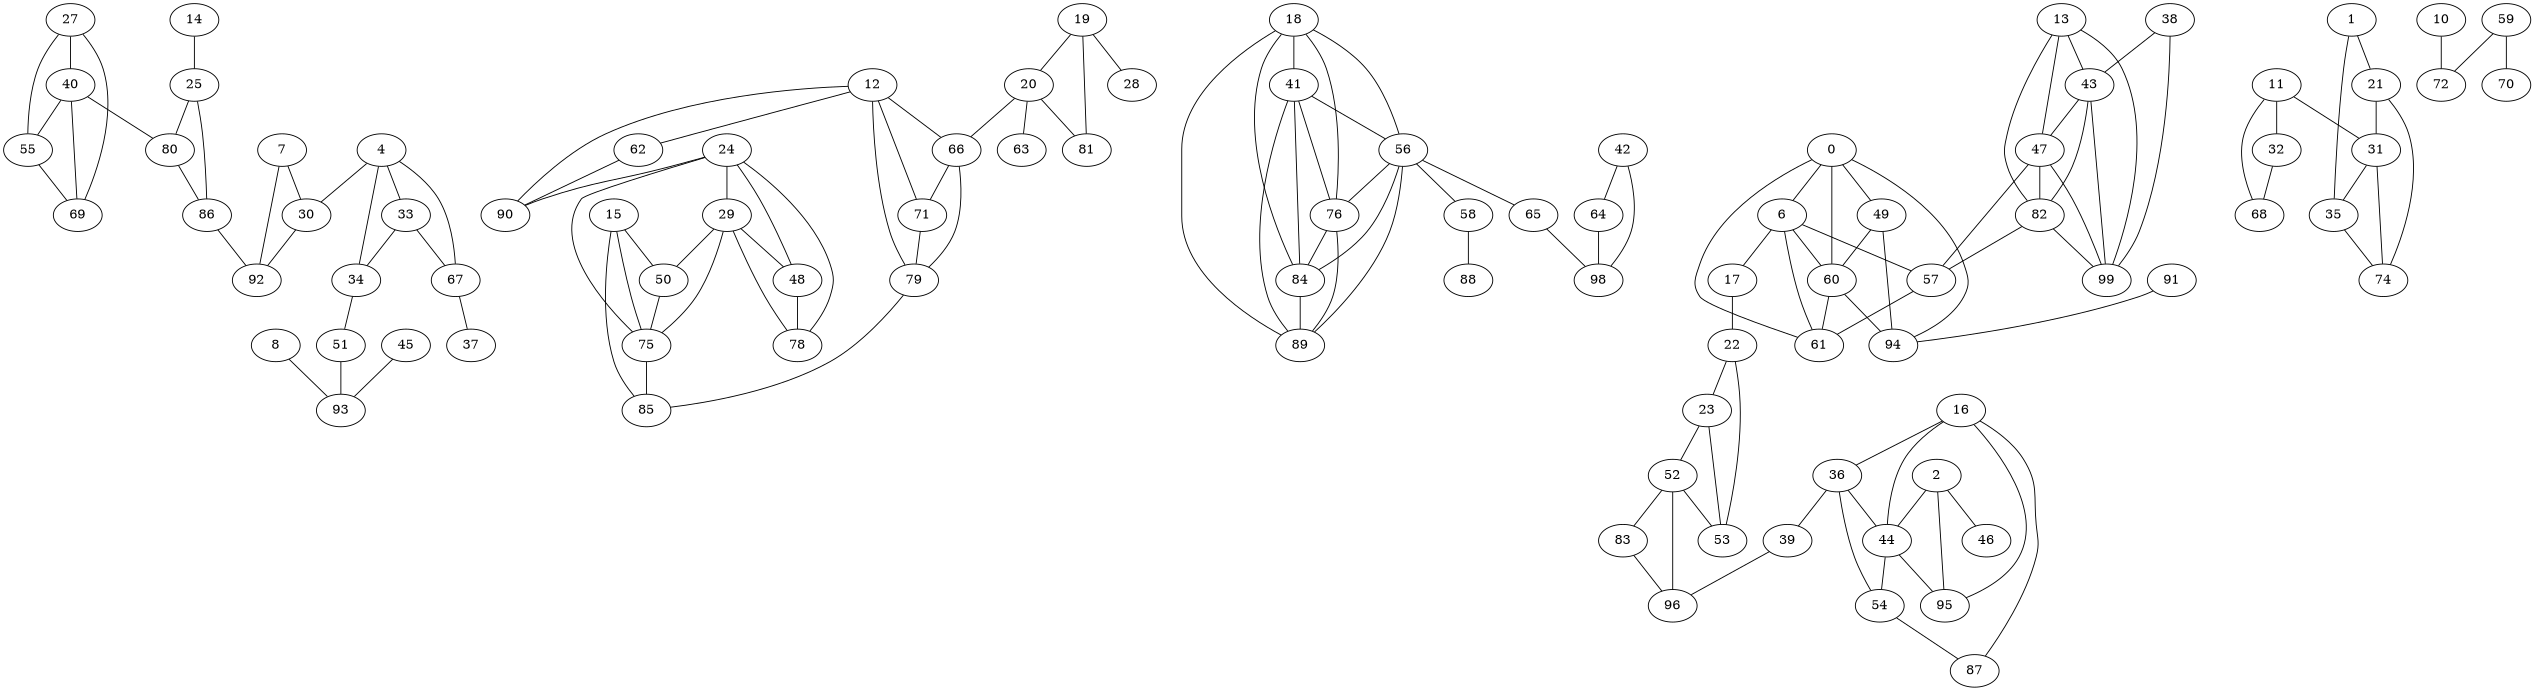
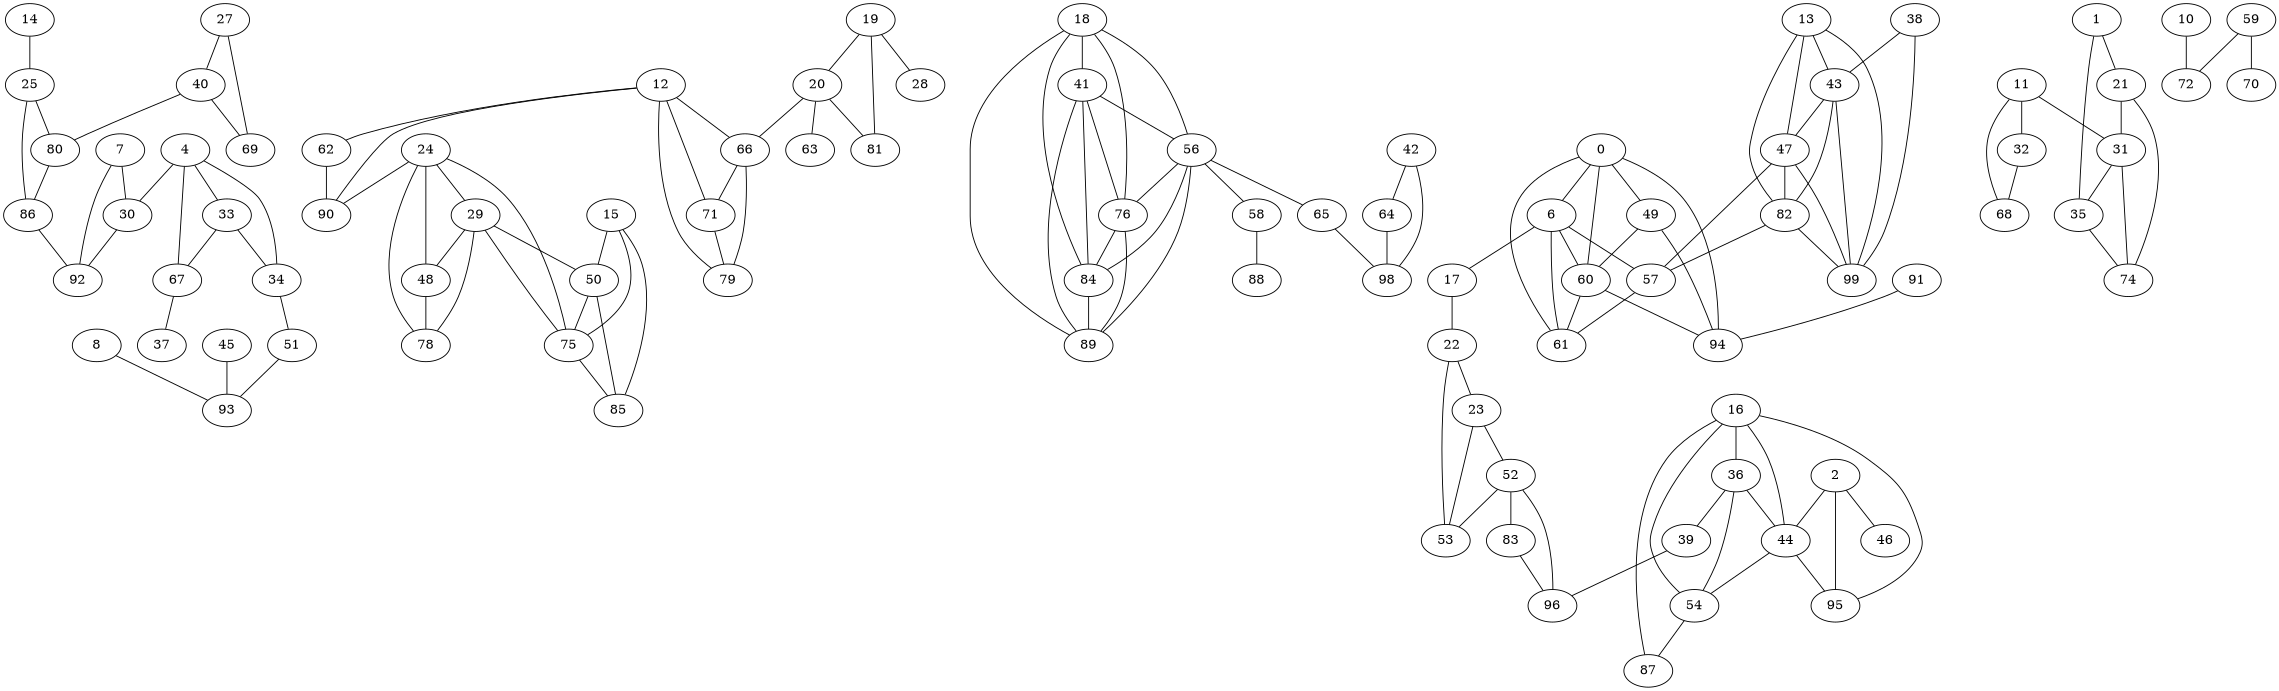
node "55": removed
edge "79" -- "85": now "50" -- "85"
edge "16" -- "54": added
